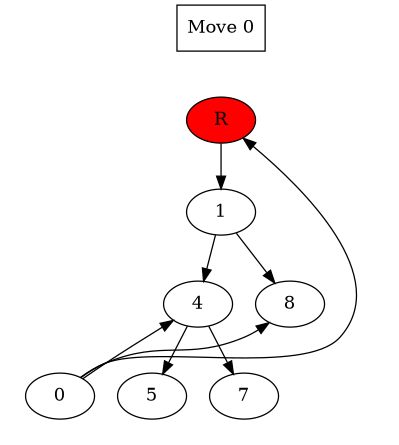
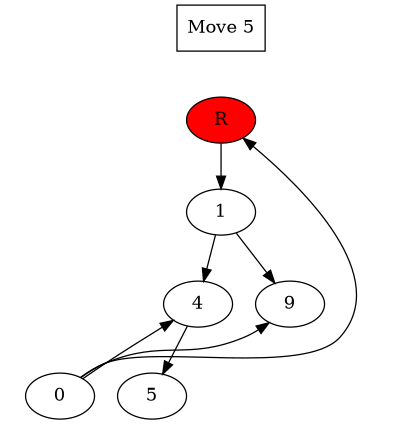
node "Move 0": label "Move 0" -> "Move 5"
node "8": label "8" -> "9"
node "7": removed
